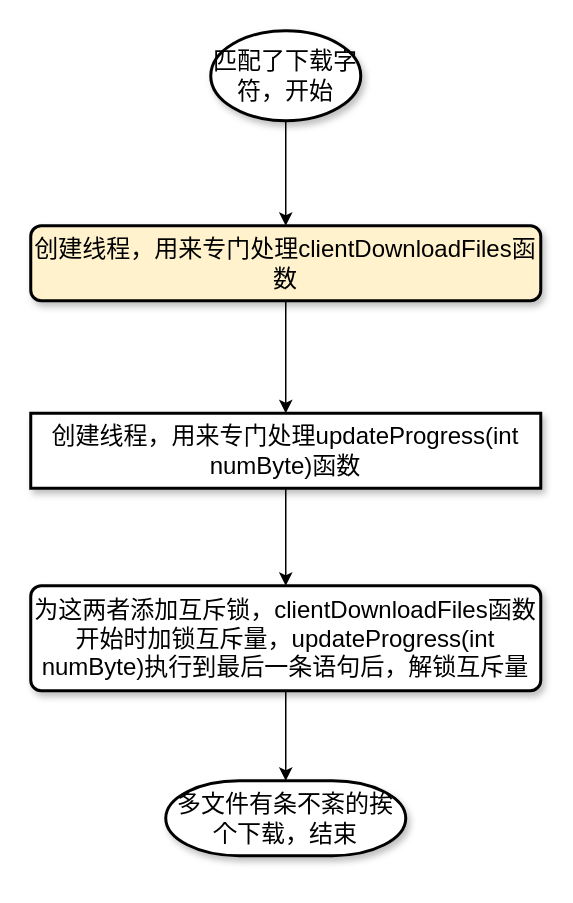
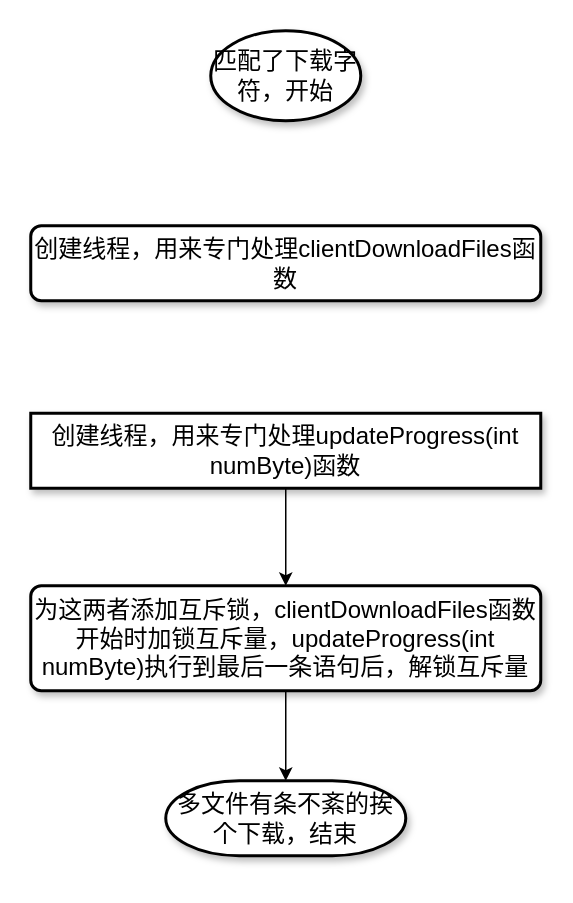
edge "匹配了下载字符，开始" -> "创建线程，用来专门处理clientDownloadFiles函数": removed
node "创建线程，用来专门处理clientDownloadFiles函数": fillcolor #fff2cc -> #ffffff
edge "创建线程，用来专门处理clientDownloadFiles函数" -> "创建线程，用来专门处理updateProgress(int numByte)函数": removed
